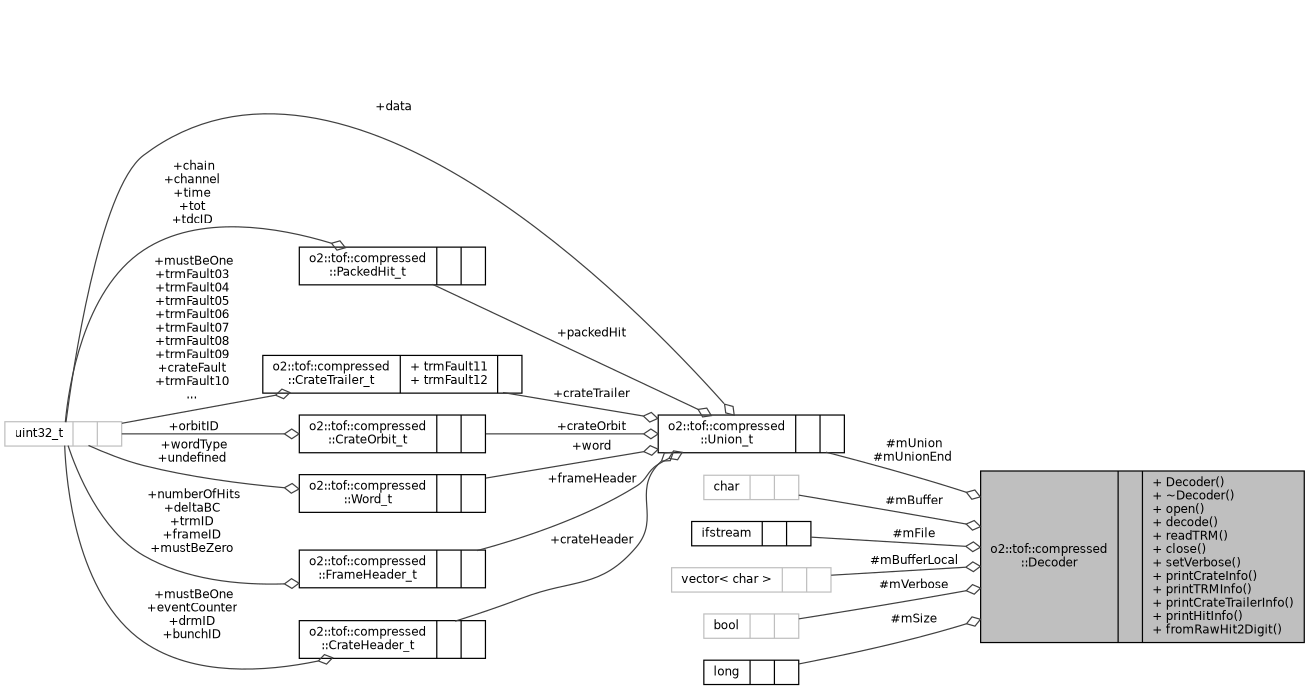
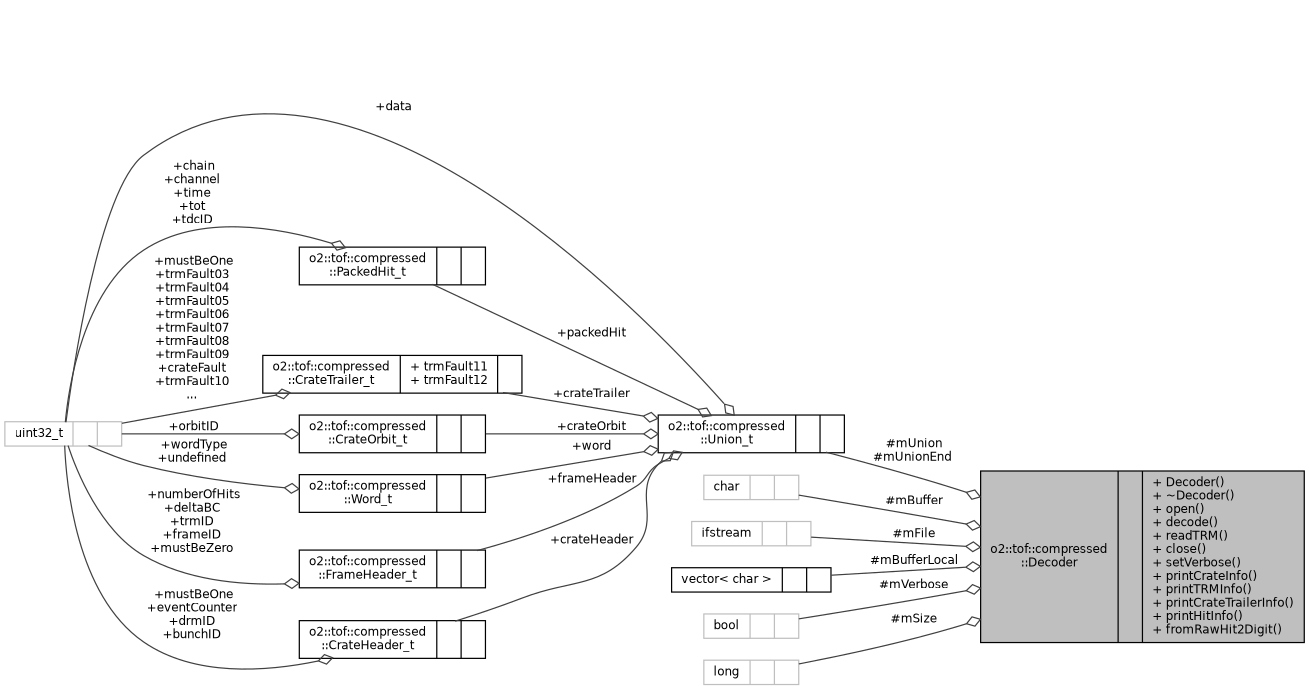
node "ifstream": color black -> grey75
node "vector< char >": color grey75 -> black
node "long": color black -> grey75
